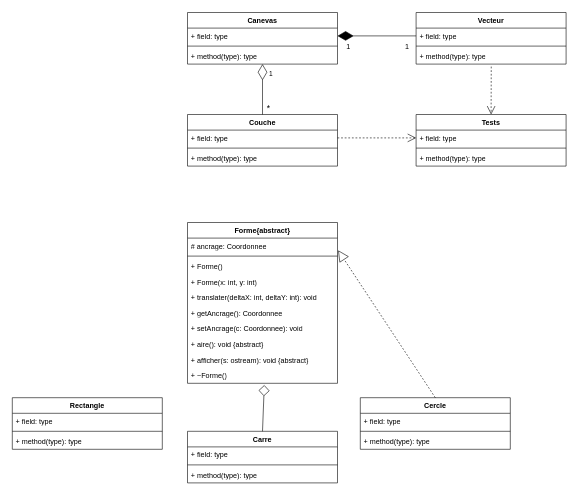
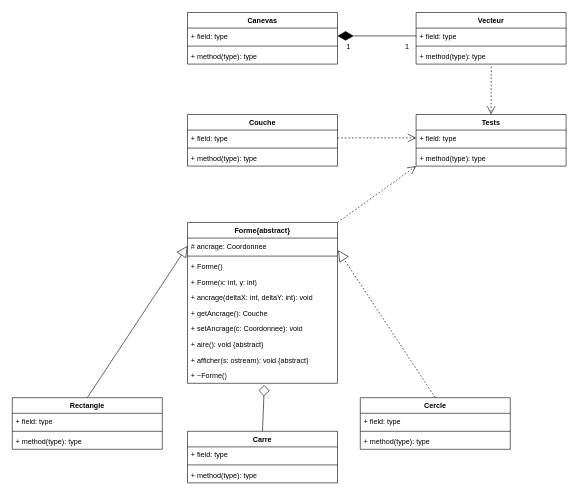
edge "Couche" -> "Canevas": removed, labels "*", "1"
edge "Forme{abstract}" -> "Tests": added
node "+ translater(deltaX: int, deltaY: int): void": label "+ translater(deltaX: int, deltaY: int): void" -> "+ ancrage(deltaX: int, deltaY: int): void"
node "+ getAncrage(): Coordonnee": label "+ getAncrage(): Coordonnee" -> "+ getAncrage(): Couche"
edge "Rectangle" -> "# ancrage: Coordonnee": added
